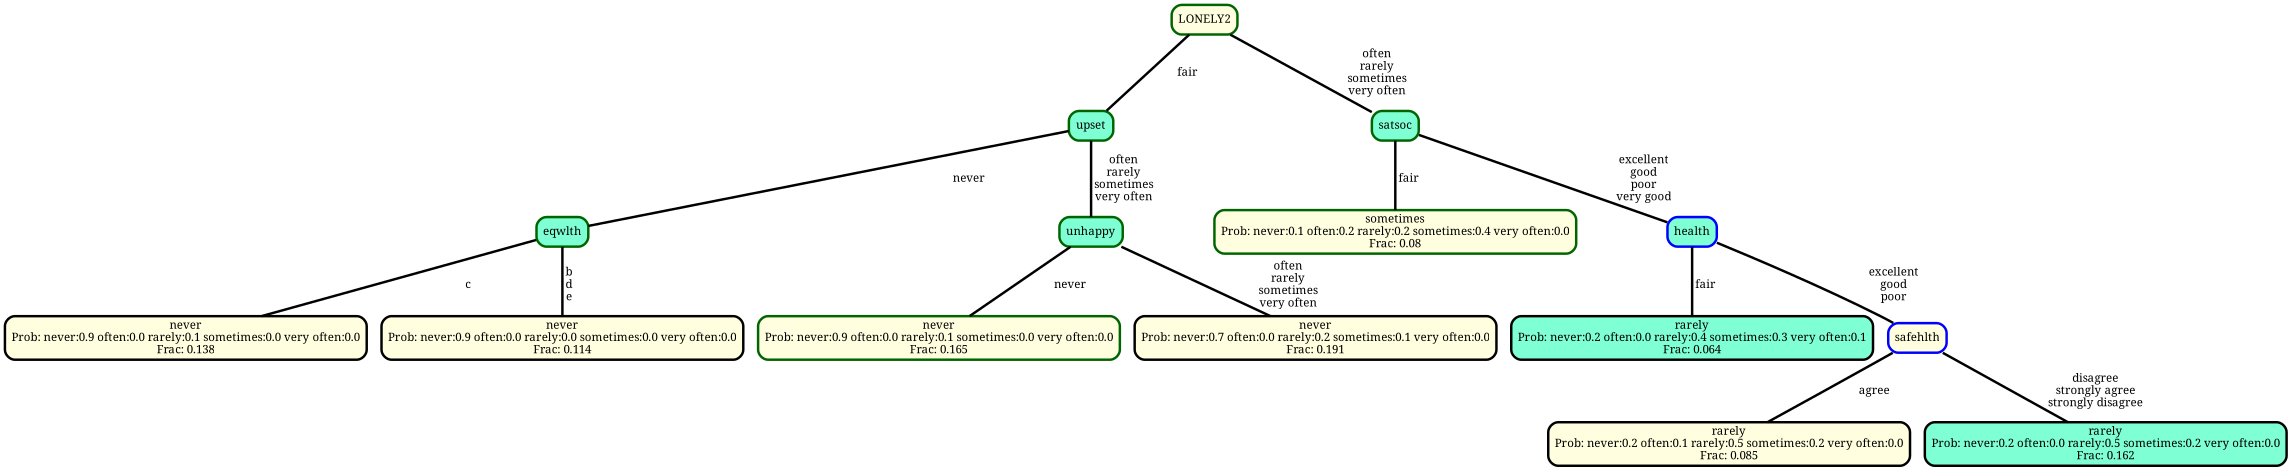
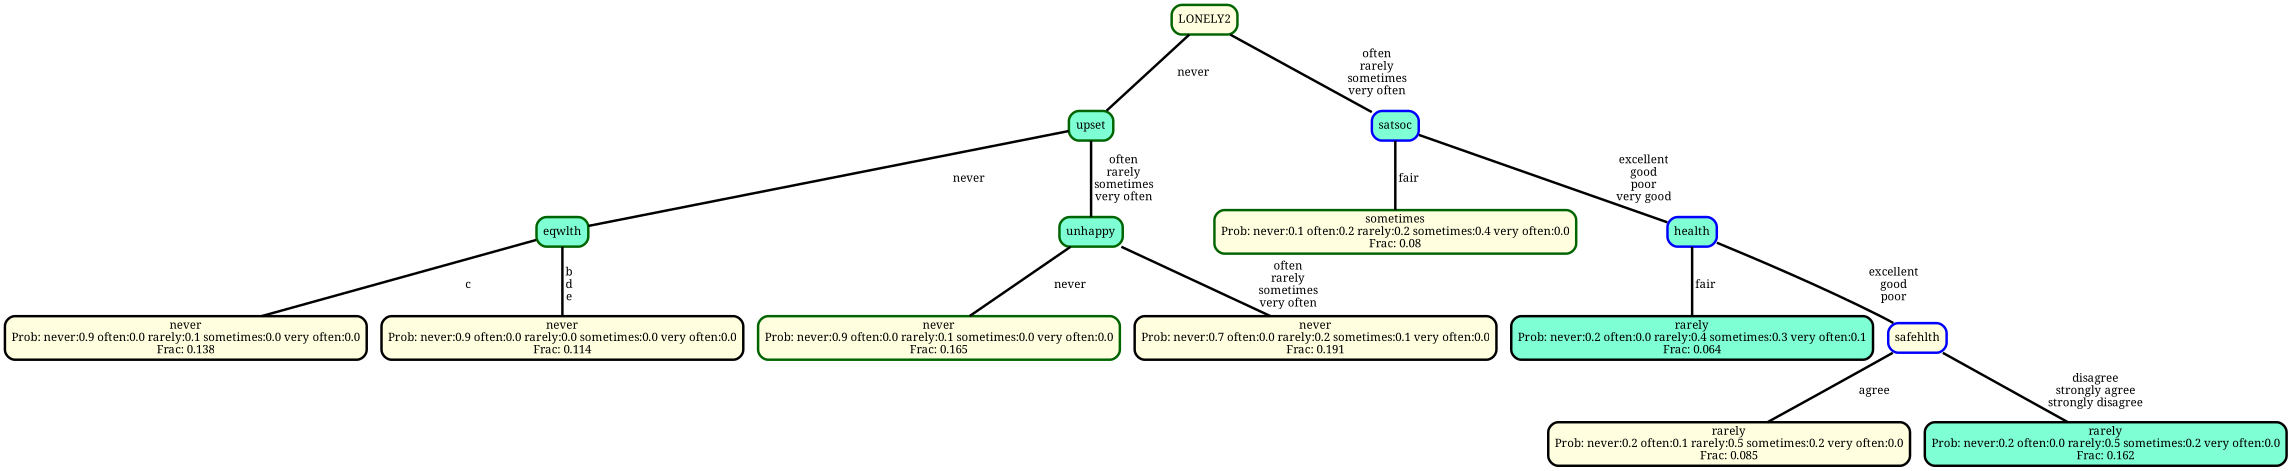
edge "LONELY2" -- "upset": label " fair" -> " never"
node "satsoc": color darkgreen -> blue
